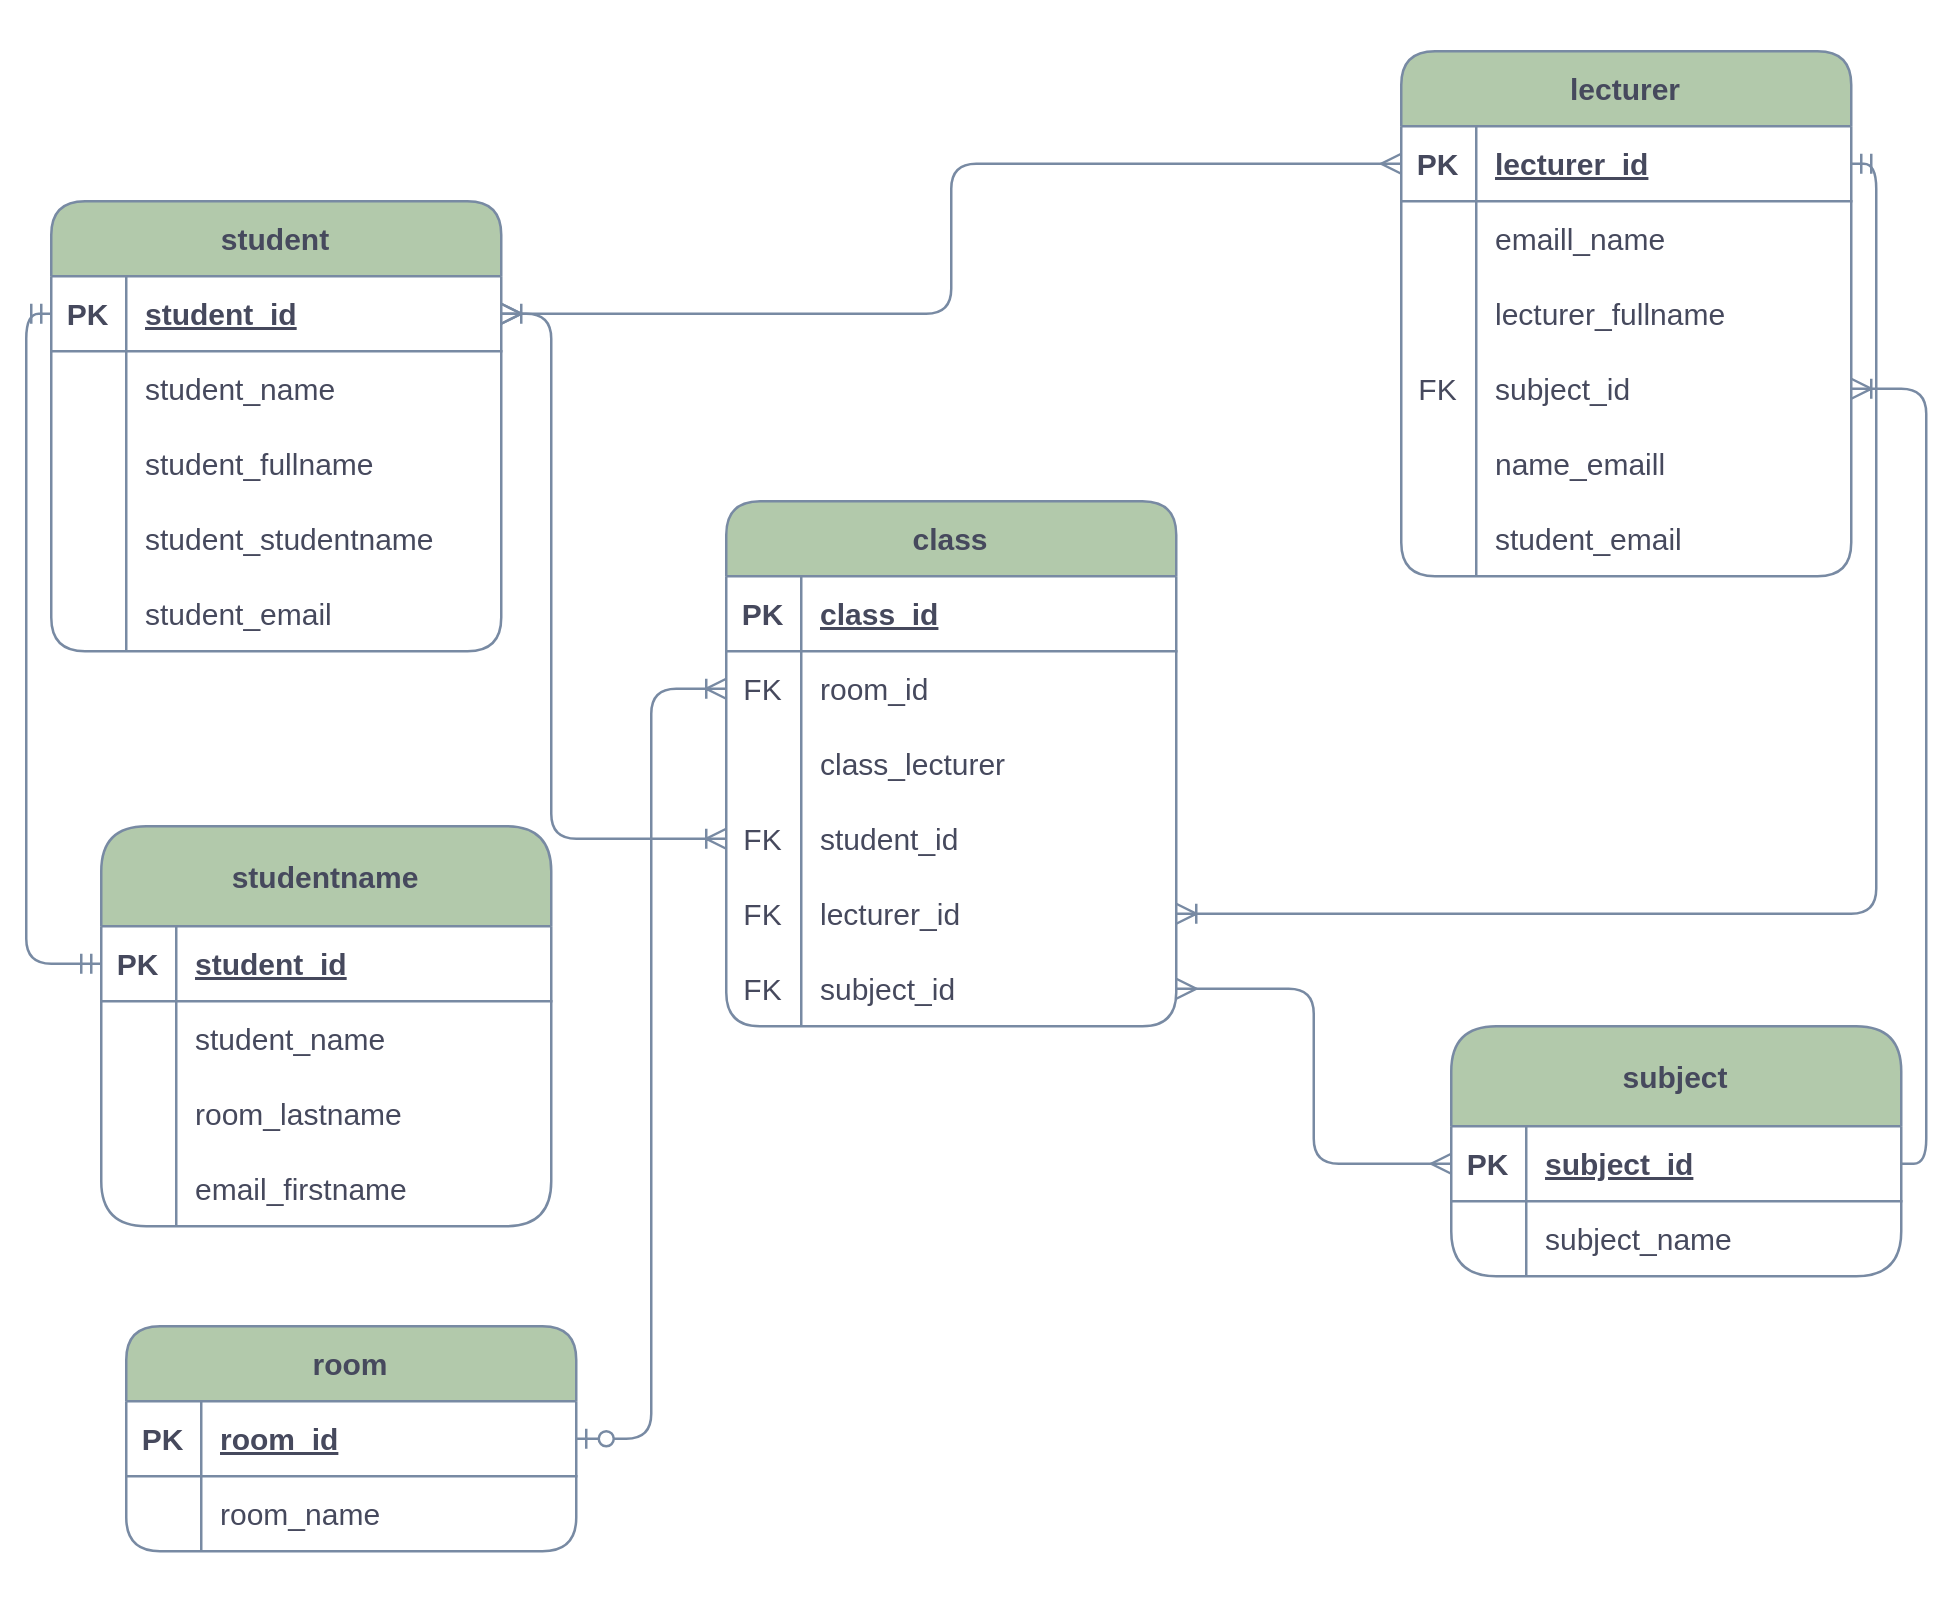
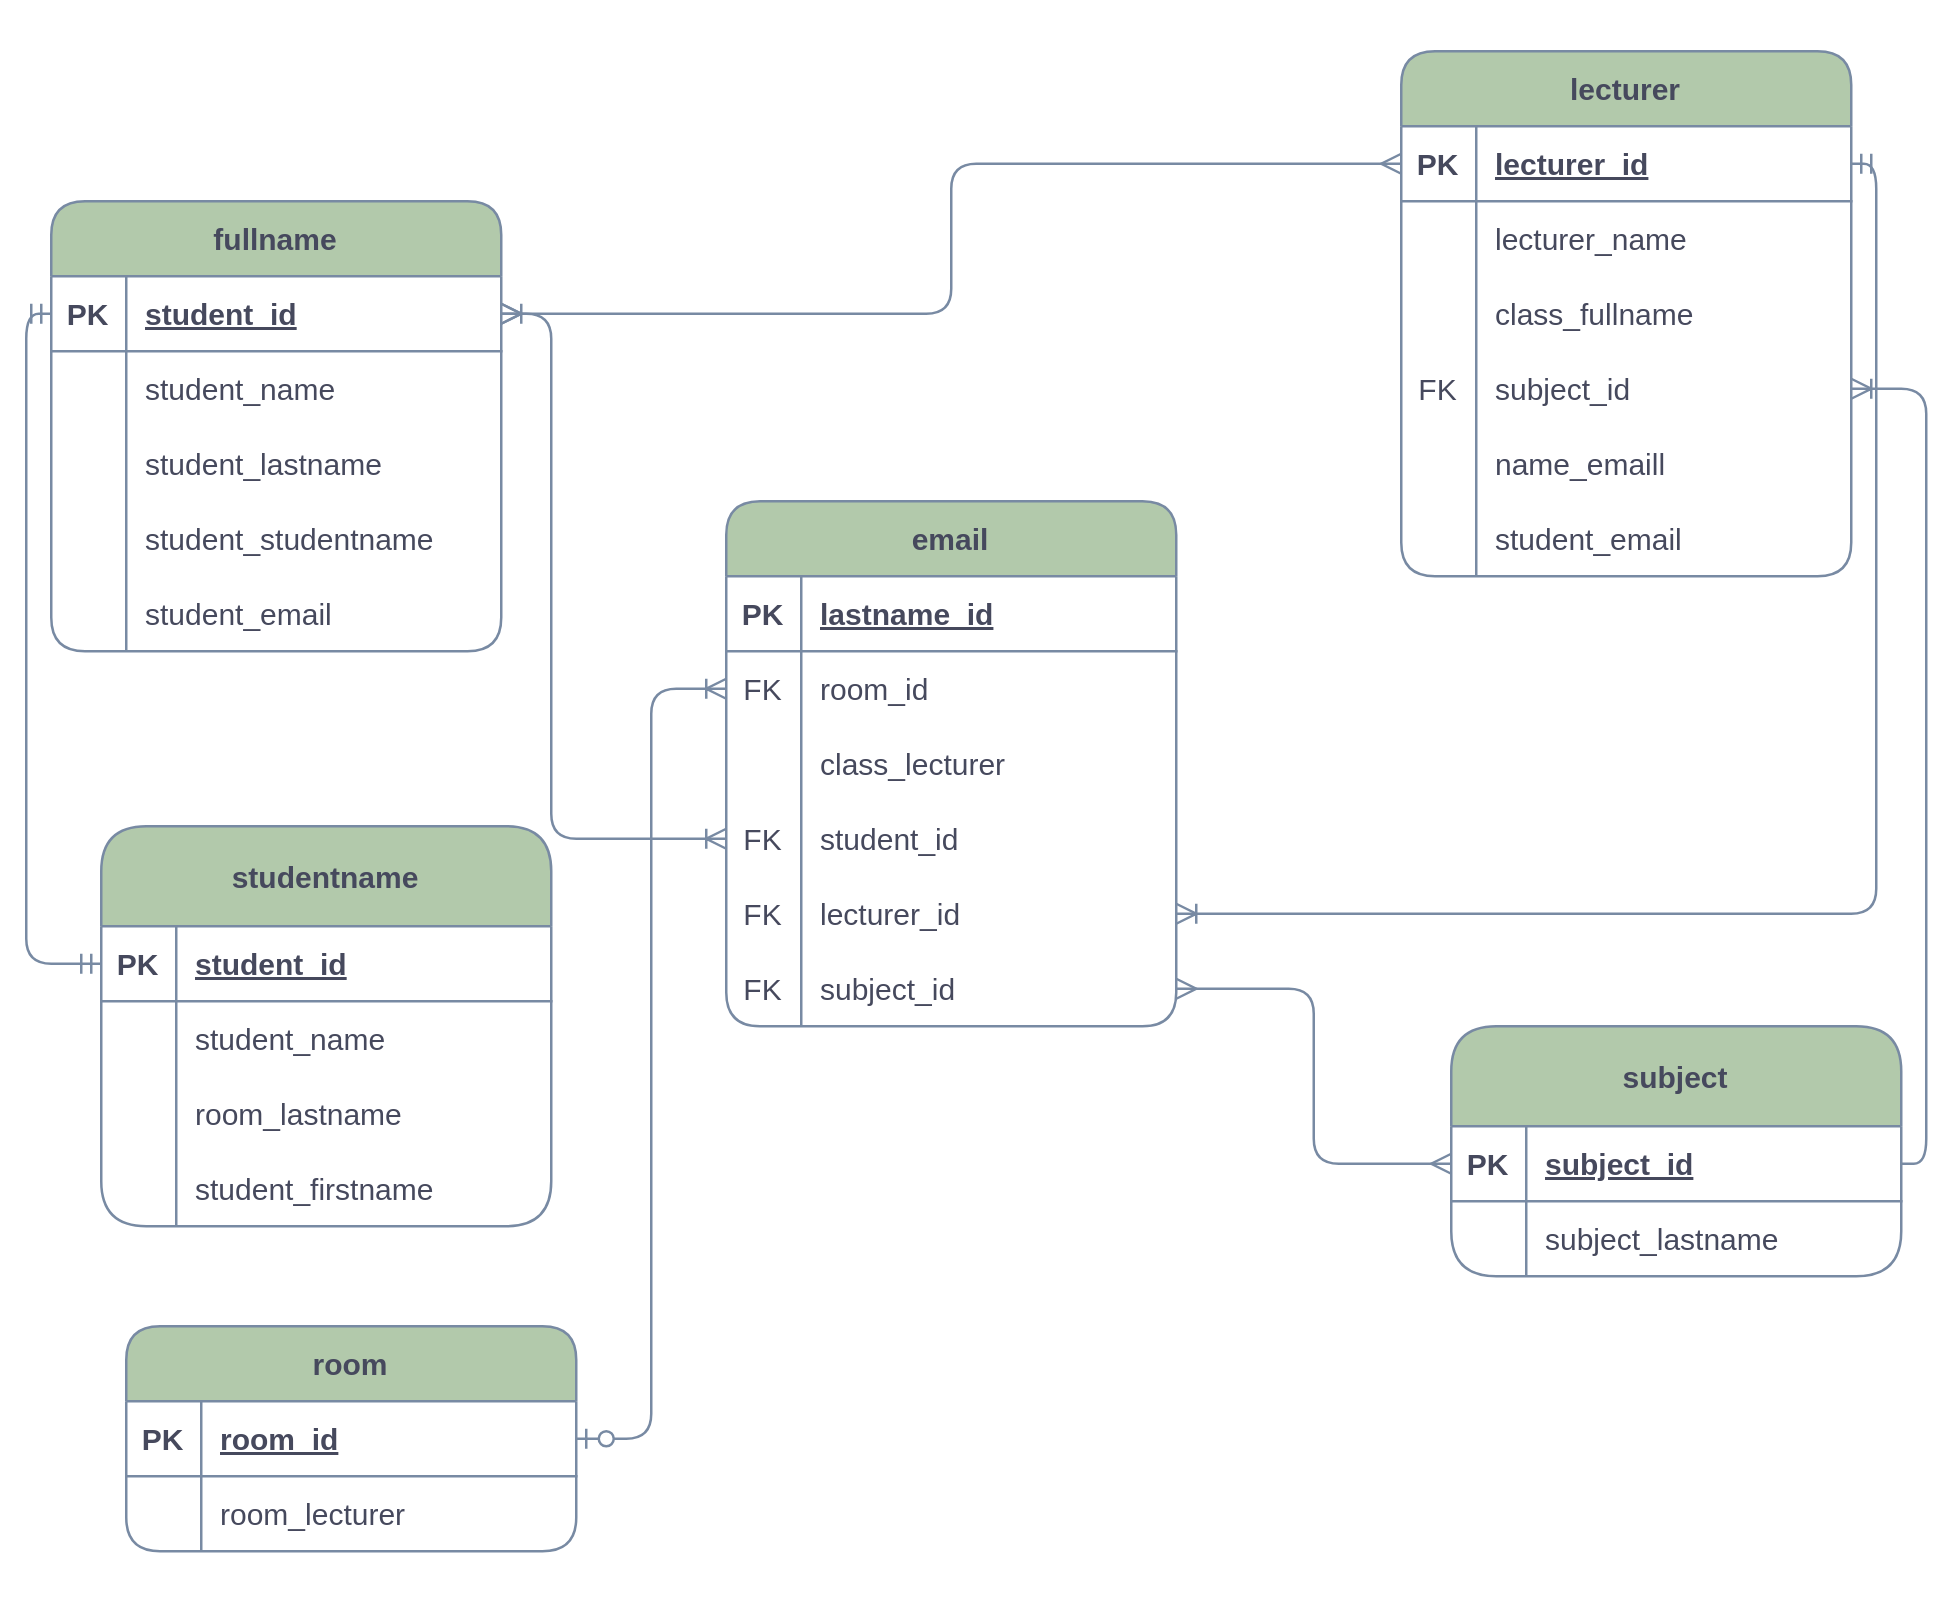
node "student": label "student" -> "fullname"
node "emaill_name": label "emaill_name" -> "lecturer_name"
node "lecturer_fullname": label "lecturer_fullname" -> "class_fullname"
node "student_fullname": label "student_fullname" -> "student_lastname"
node "class": label "class" -> "email"
node "class_id": label "class_id" -> "lastname_id"
node "email_firstname": label "email_firstname" -> "student_firstname"
node "subject_name": label "subject_name" -> "subject_lastname"
node "room_name": label "room_name" -> "room_lecturer"
